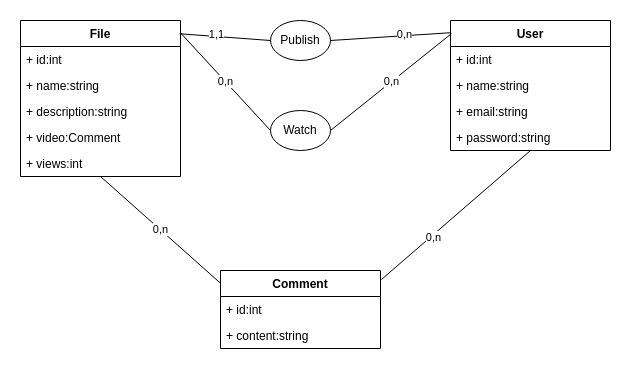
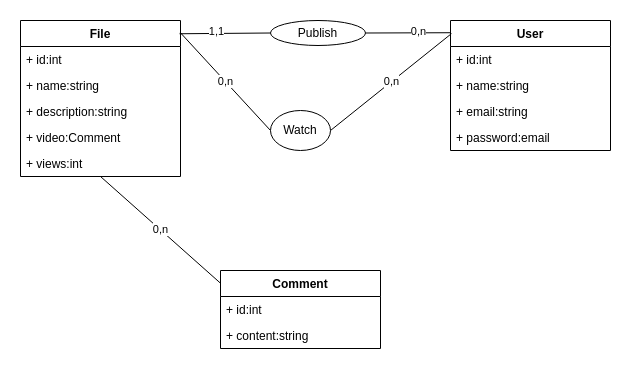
node "Publish": size 60x40 -> 95x25
node "+ password:string": label "+ password:string" -> "+ password:email"
edge "User" -- "Comment": removed, label "0,n"
